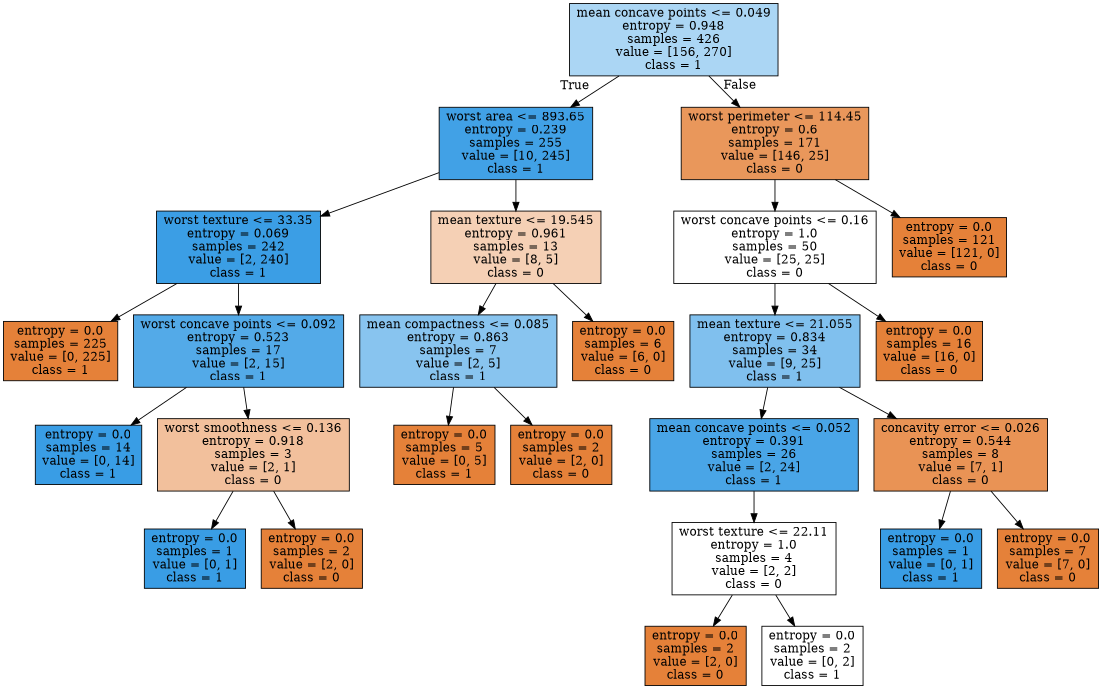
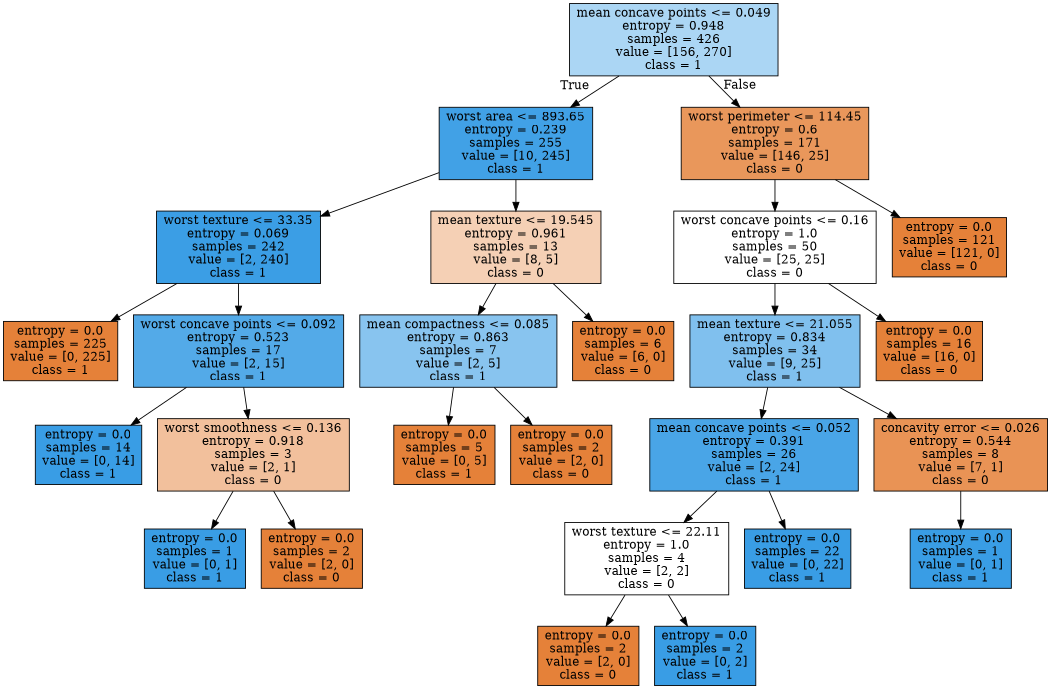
node "entropy = 0.0 samples = 22 value = [0, 22] class = 1": added
node "entropy = 0.0 samples = 7 value = [7, 0] class = 0": removed
node "entropy = 0.0 samples = 2 value = [0, 2] class = 1": fillcolor #ffffff -> #399de5
